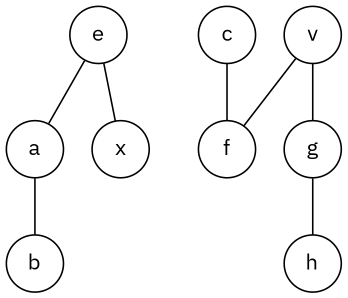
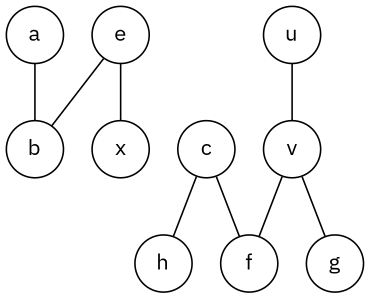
node "u": added
edge "e" -- "a": now "e" -- "b"
edge "g" -- "h": now "c" -- "h"
